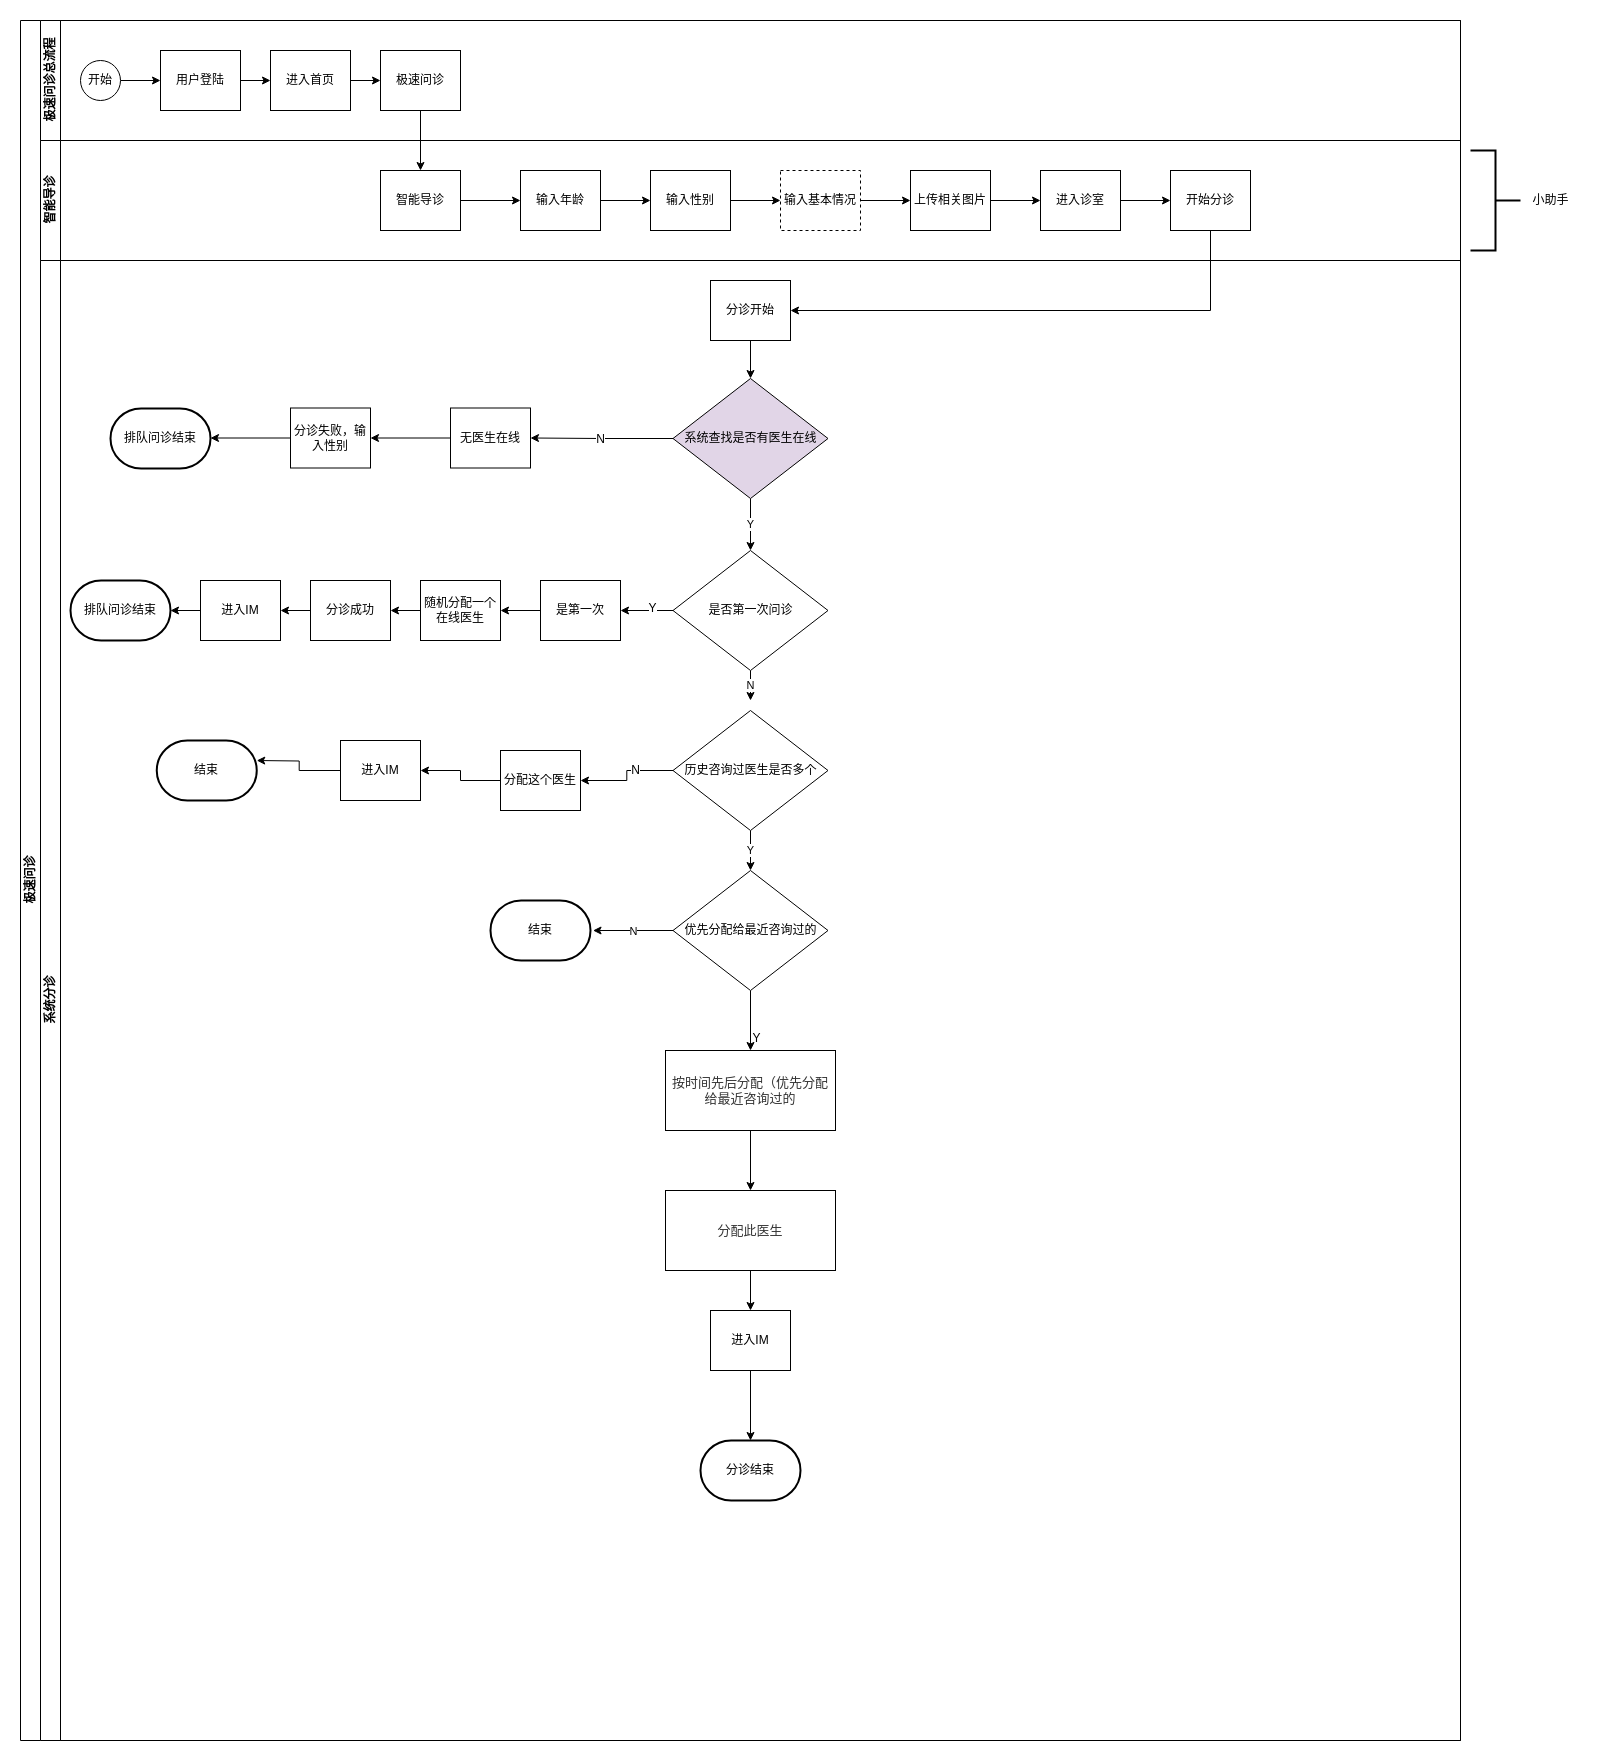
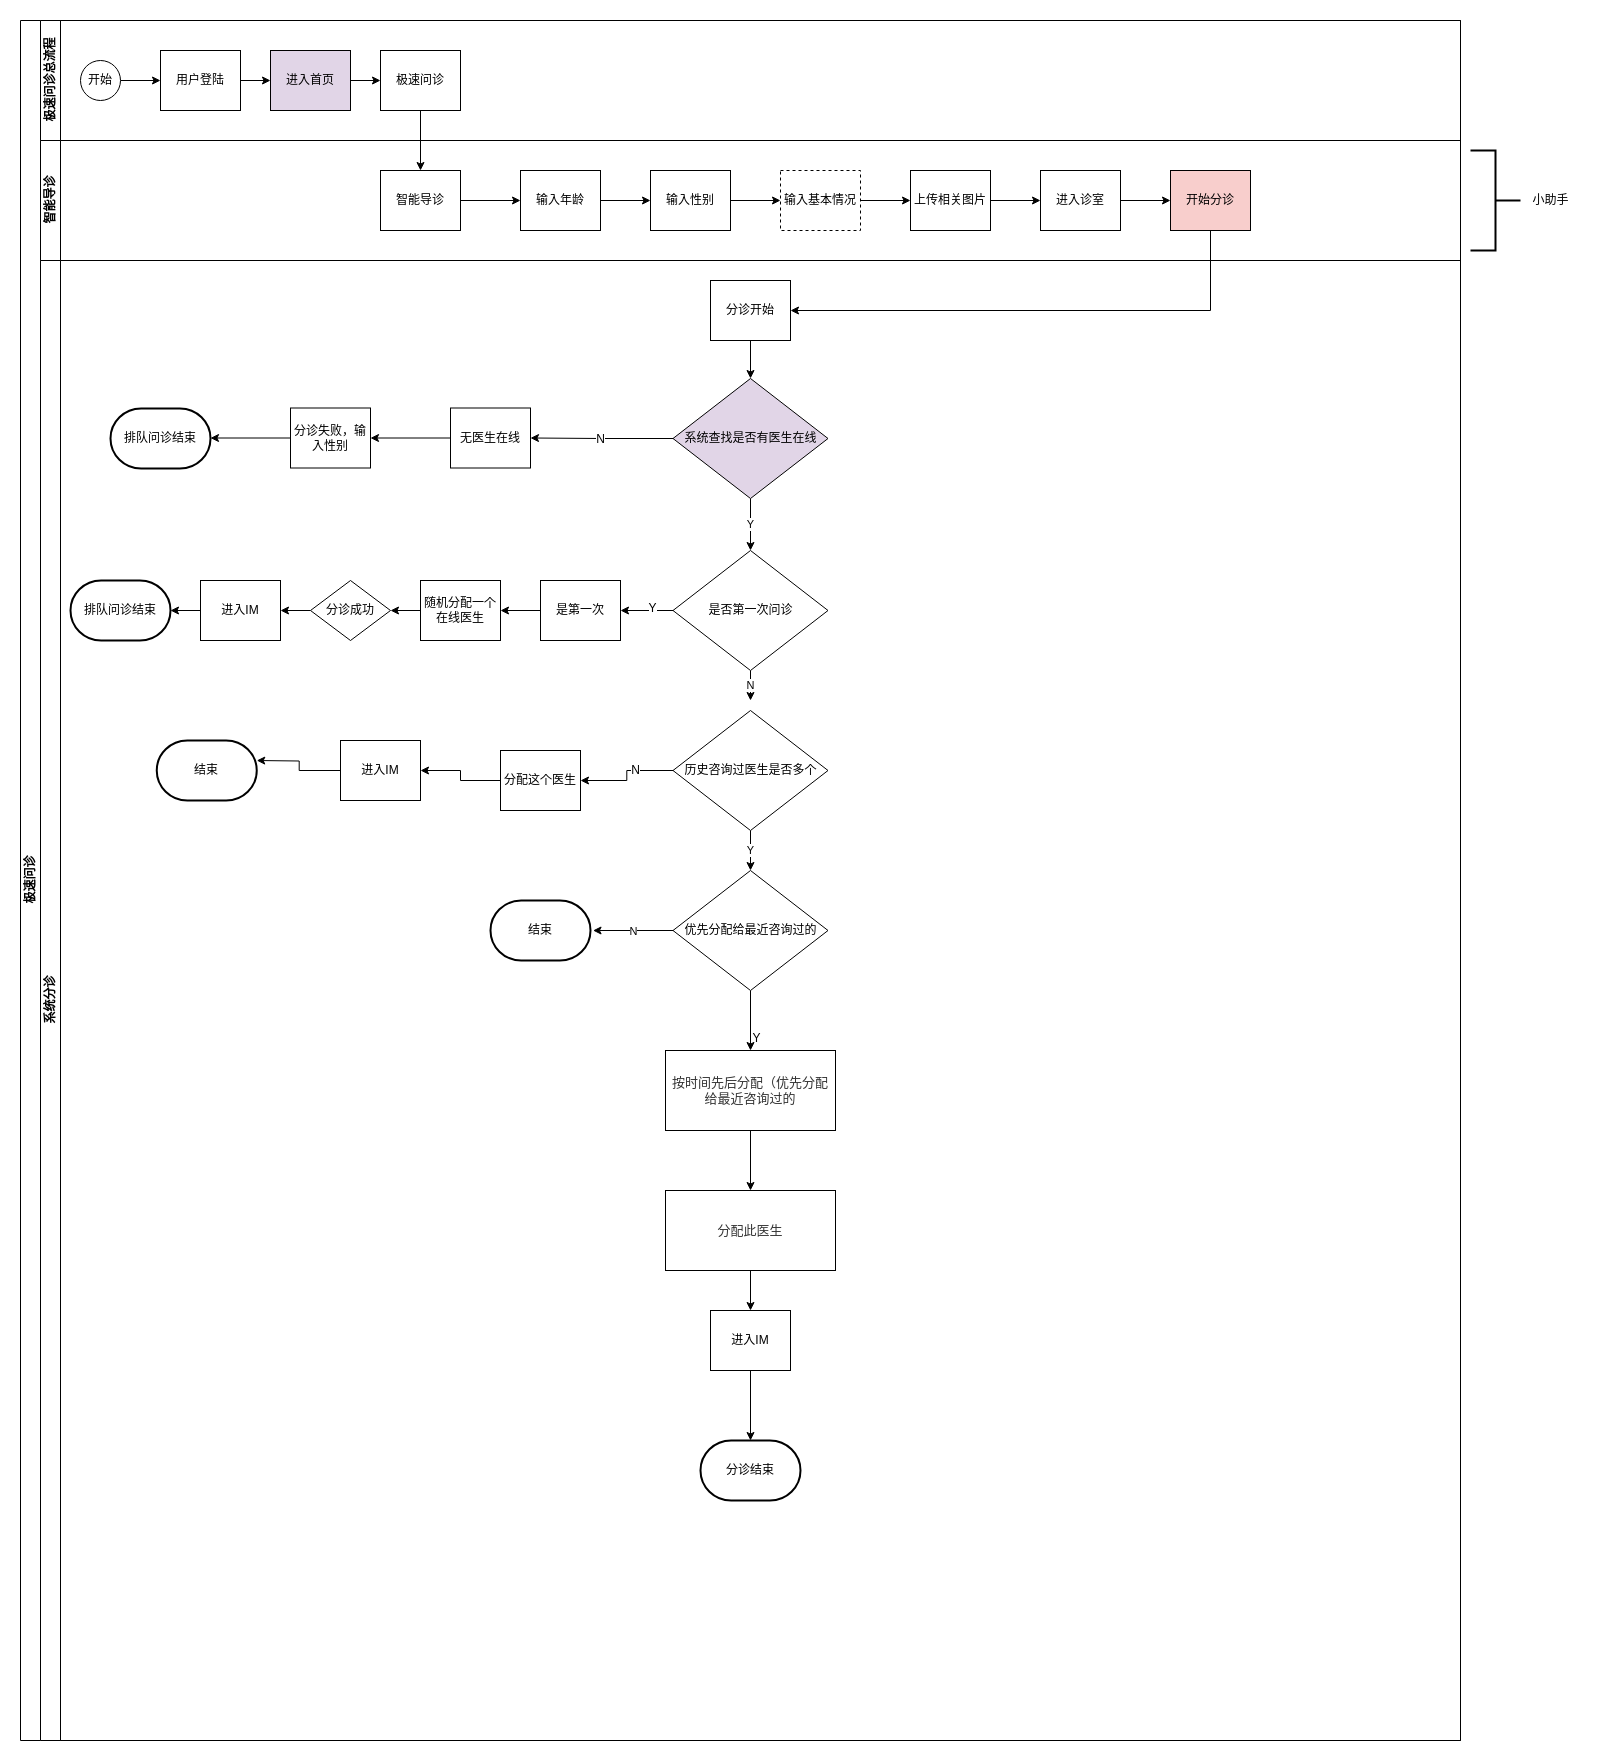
node "进入首页": fillcolor #ffffff -> #e1d5e7
node "开始分诊": fillcolor #ffffff -> #f8cecc
node "分诊成功": shape rectangle -> diamond
